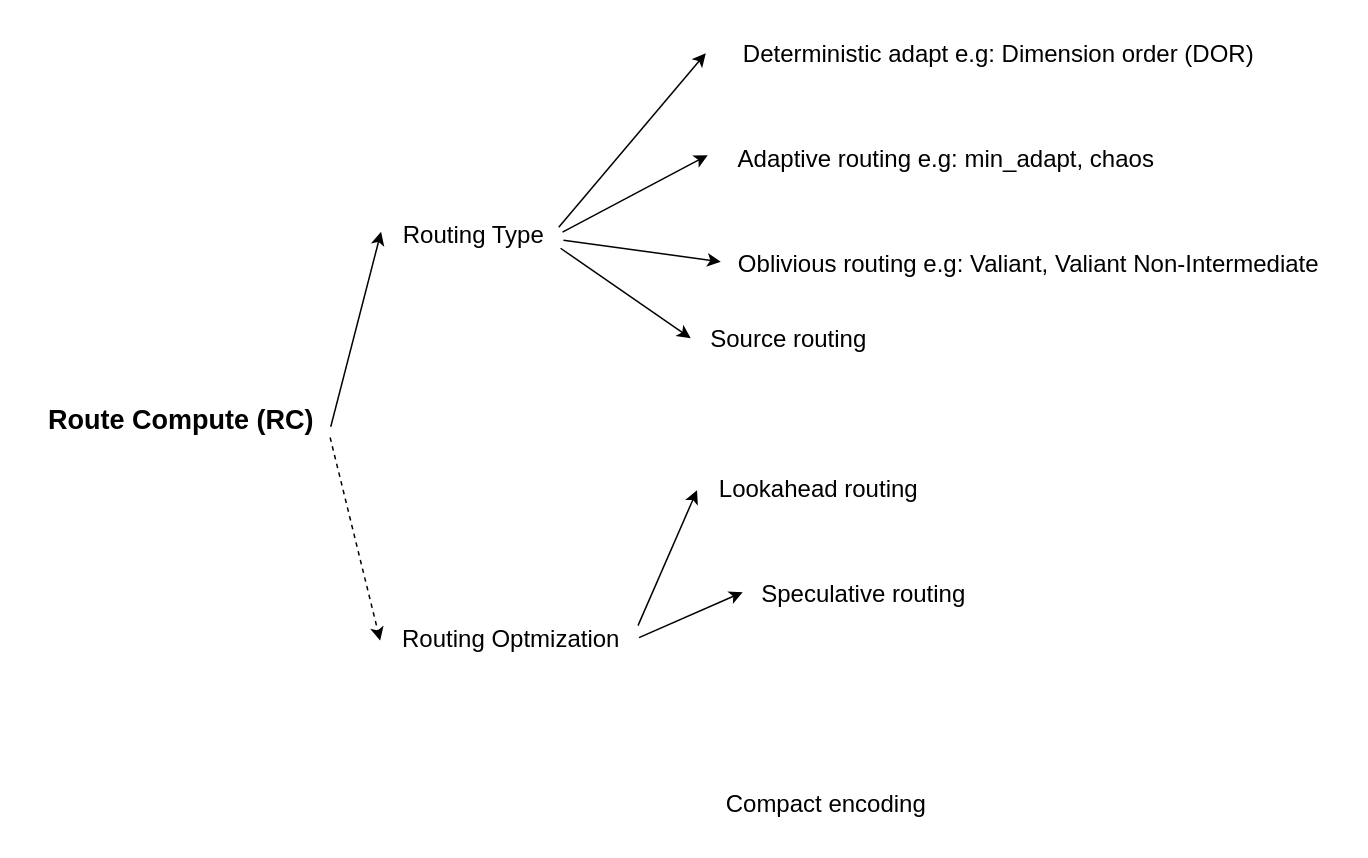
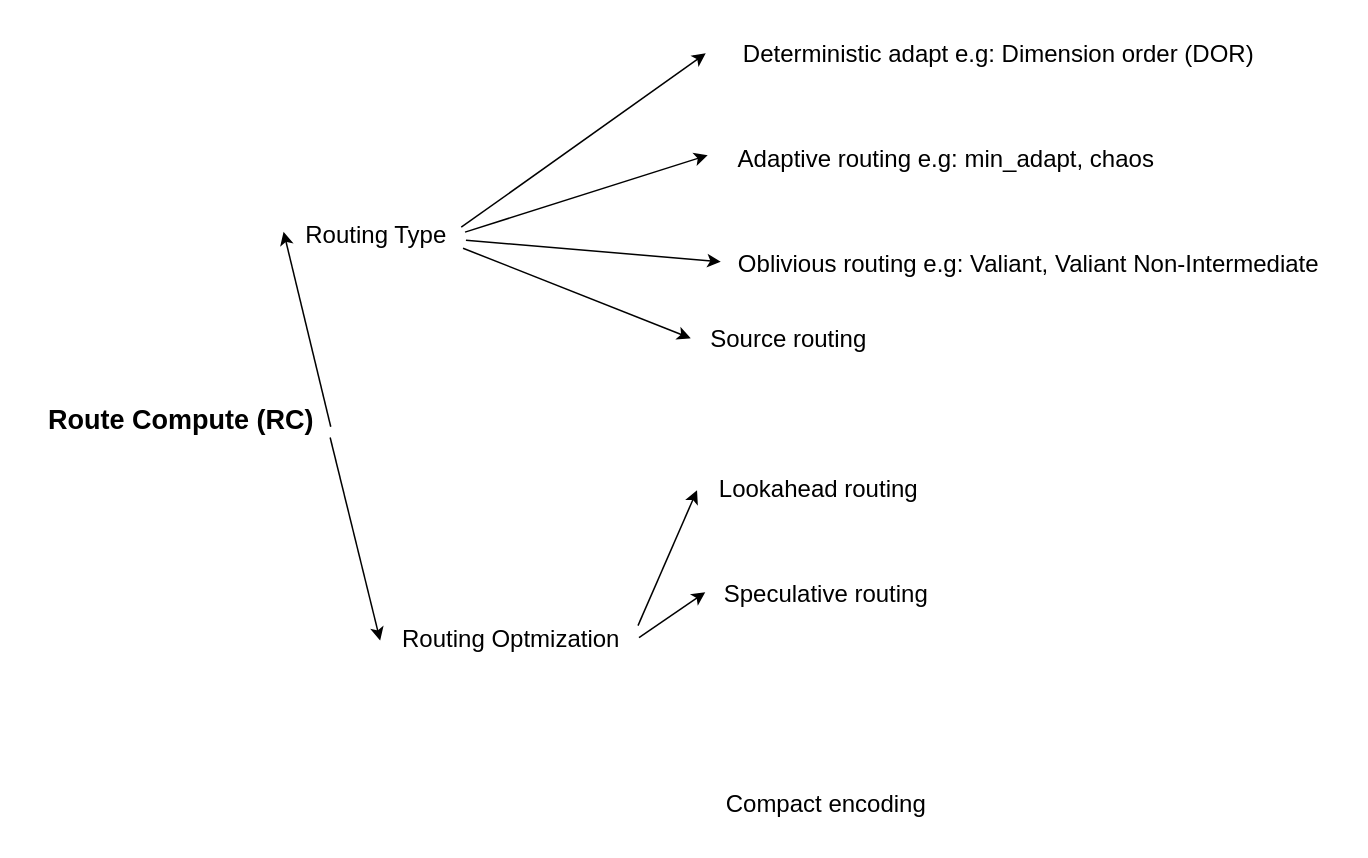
node "Routing Type": moved (473, 235) -> (376, 235)
edge "Route Compute (RC)" -> "Routing Optmization": style dashed -> solid
node "Speculative routing": moved (863, 593) -> (826, 593)
